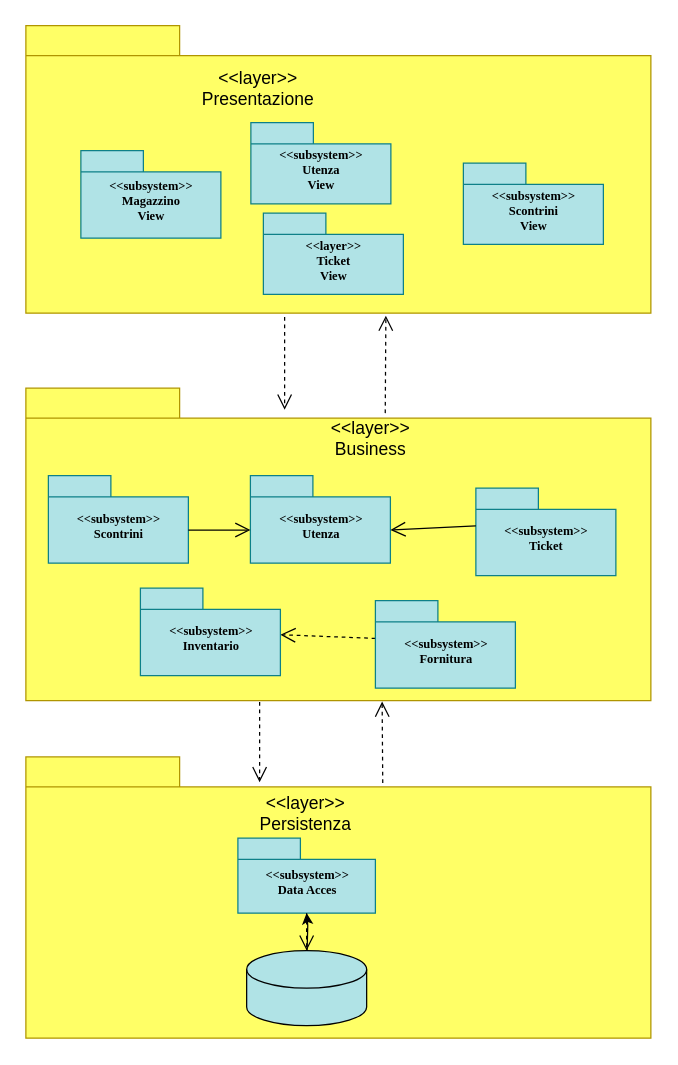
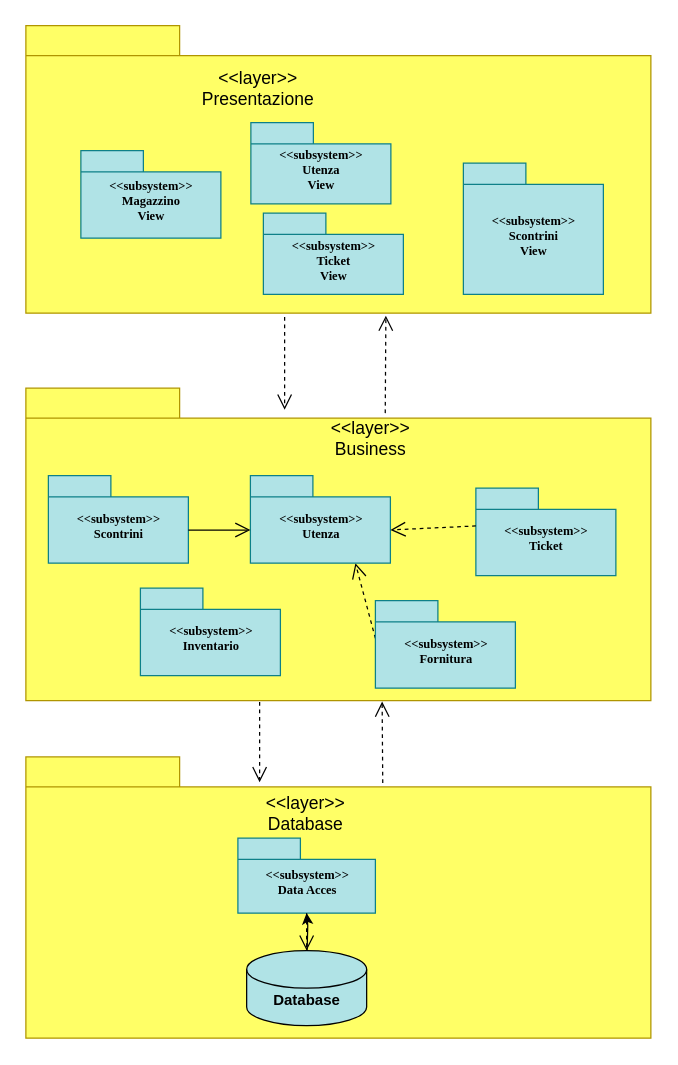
node "<<subsystem>> Scontrini View": size 140x81 -> 140x131
node "<<layer>> Ticket View": label "<<layer>> Ticket View" -> "<<subsystem>> Ticket View"
edge "<<subsystem>> Ticket" -> "<<subsystem>> Utenza": style solid -> dashed
edge "<<subsystem>> Fornitura" -> "<<subsystem>> Inventario": now "<<subsystem>> Fornitura" -> "<<subsystem>> Utenza"
node "<<layer>> Persistenza": label "<<layer>> Persistenza" -> "<<layer>> Database"
node "Database": added
